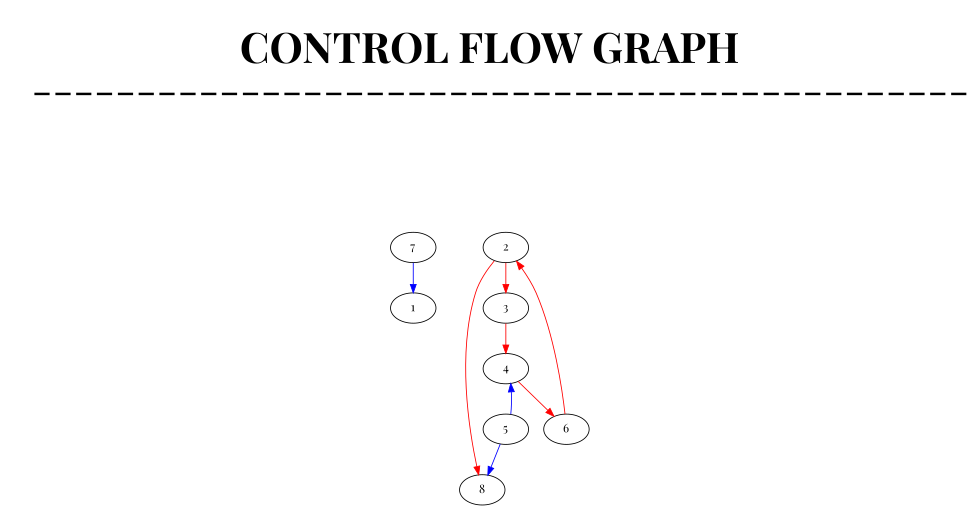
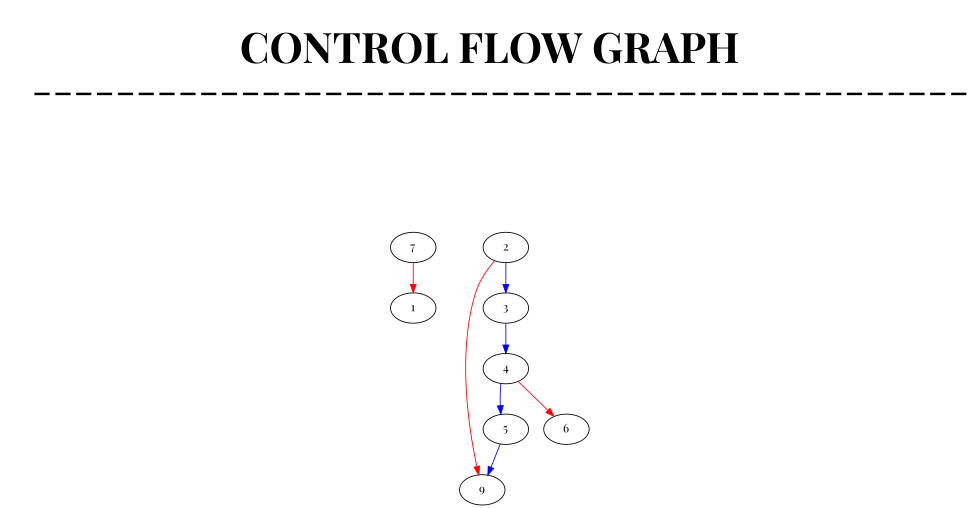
edge "7" -> "1": color blue -> red
edge "2" -> "3": color red -> blue
edge "3" -> "4": color red -> blue
edge "6" -> "2": removed
edge "5" -> "4": reversed
node "8": label "8" -> "9"
